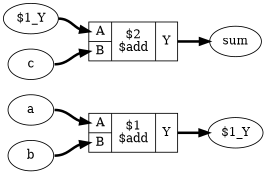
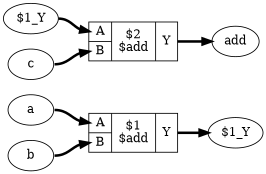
node "sum": label "sum" -> "add"
